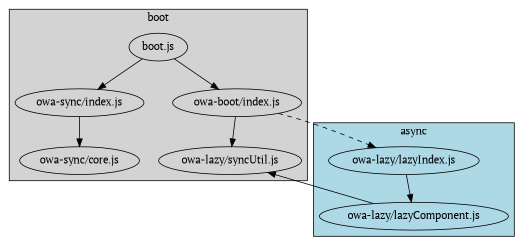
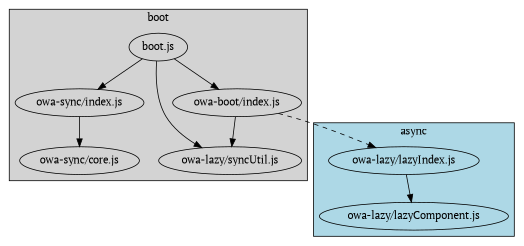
edge "owa-lazy/lazyComponent.js" -> "owa-lazy/syncUtil.js": now "boot.js" -> "owa-lazy/syncUtil.js"
